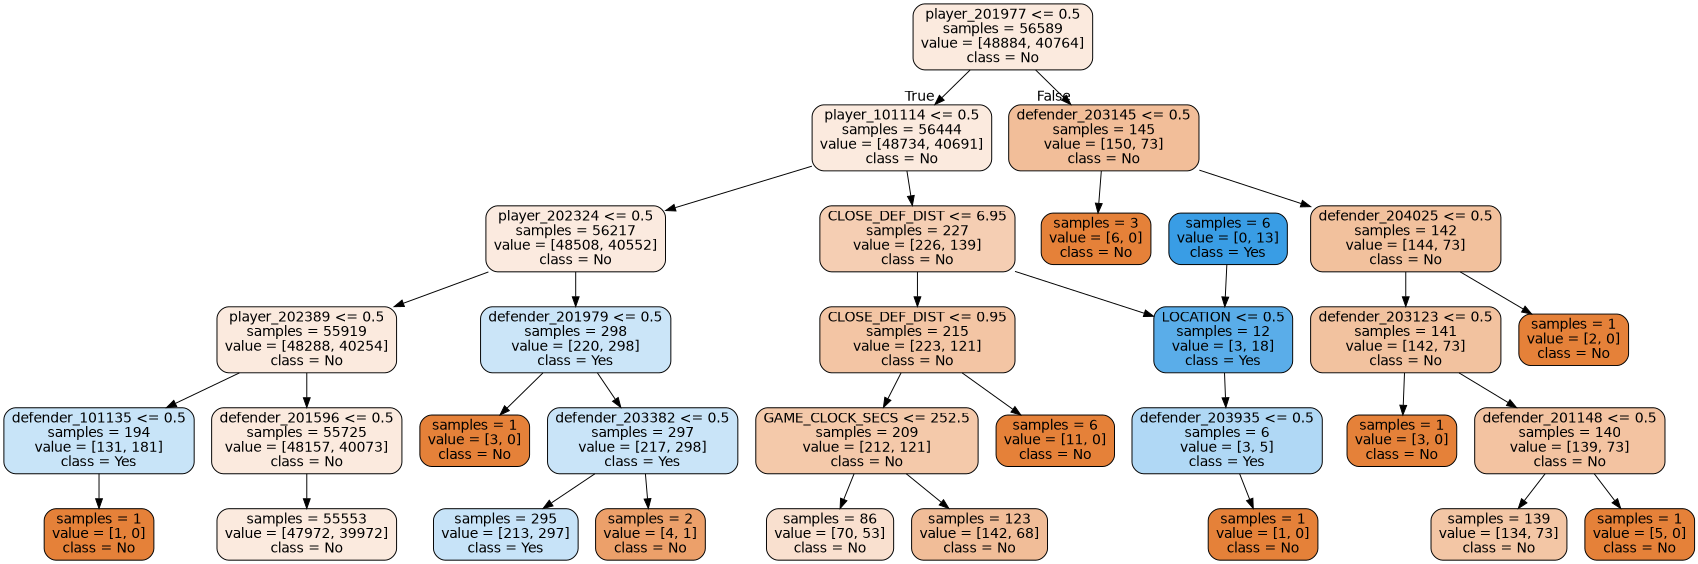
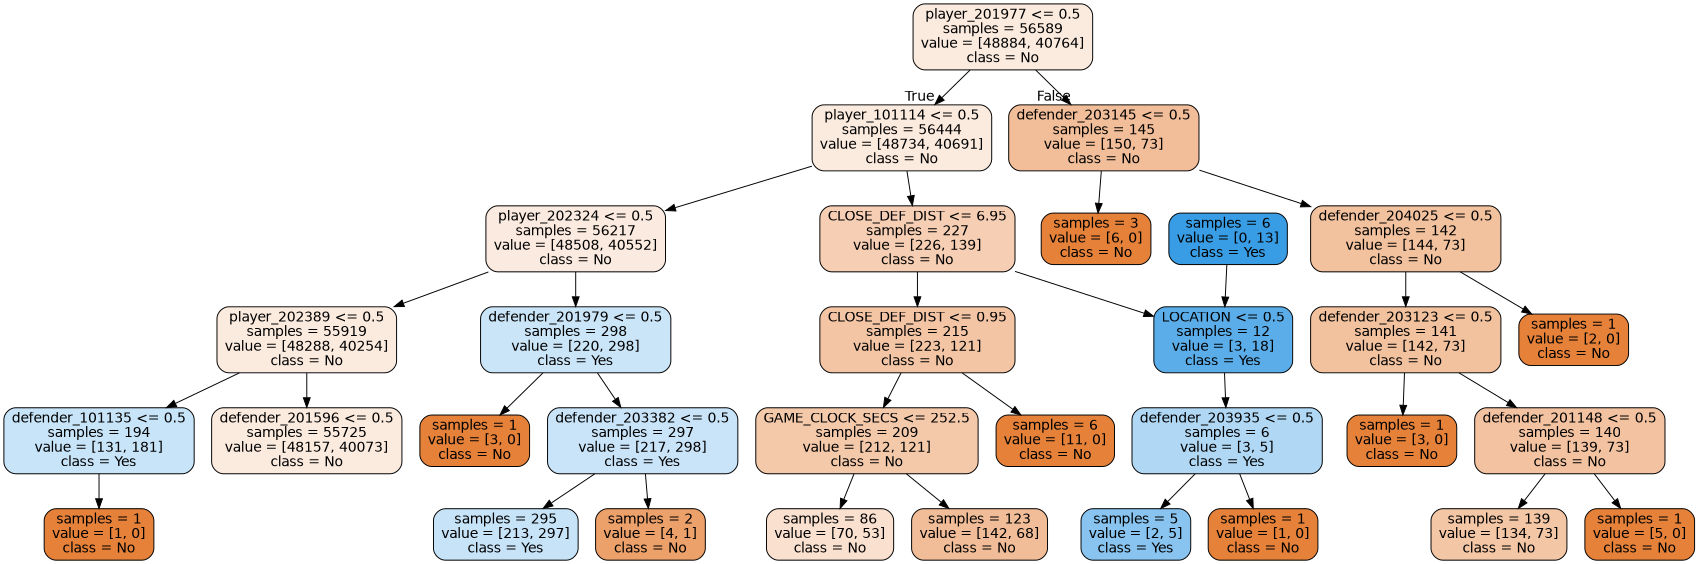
node "samples = 55553 value = [47972, 39972] class = No": removed
node "samples = 5 value = [2, 5] class = Yes": added
